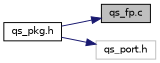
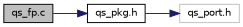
edge "qs_pkg.h" -> "qs_fp.c": reversed
